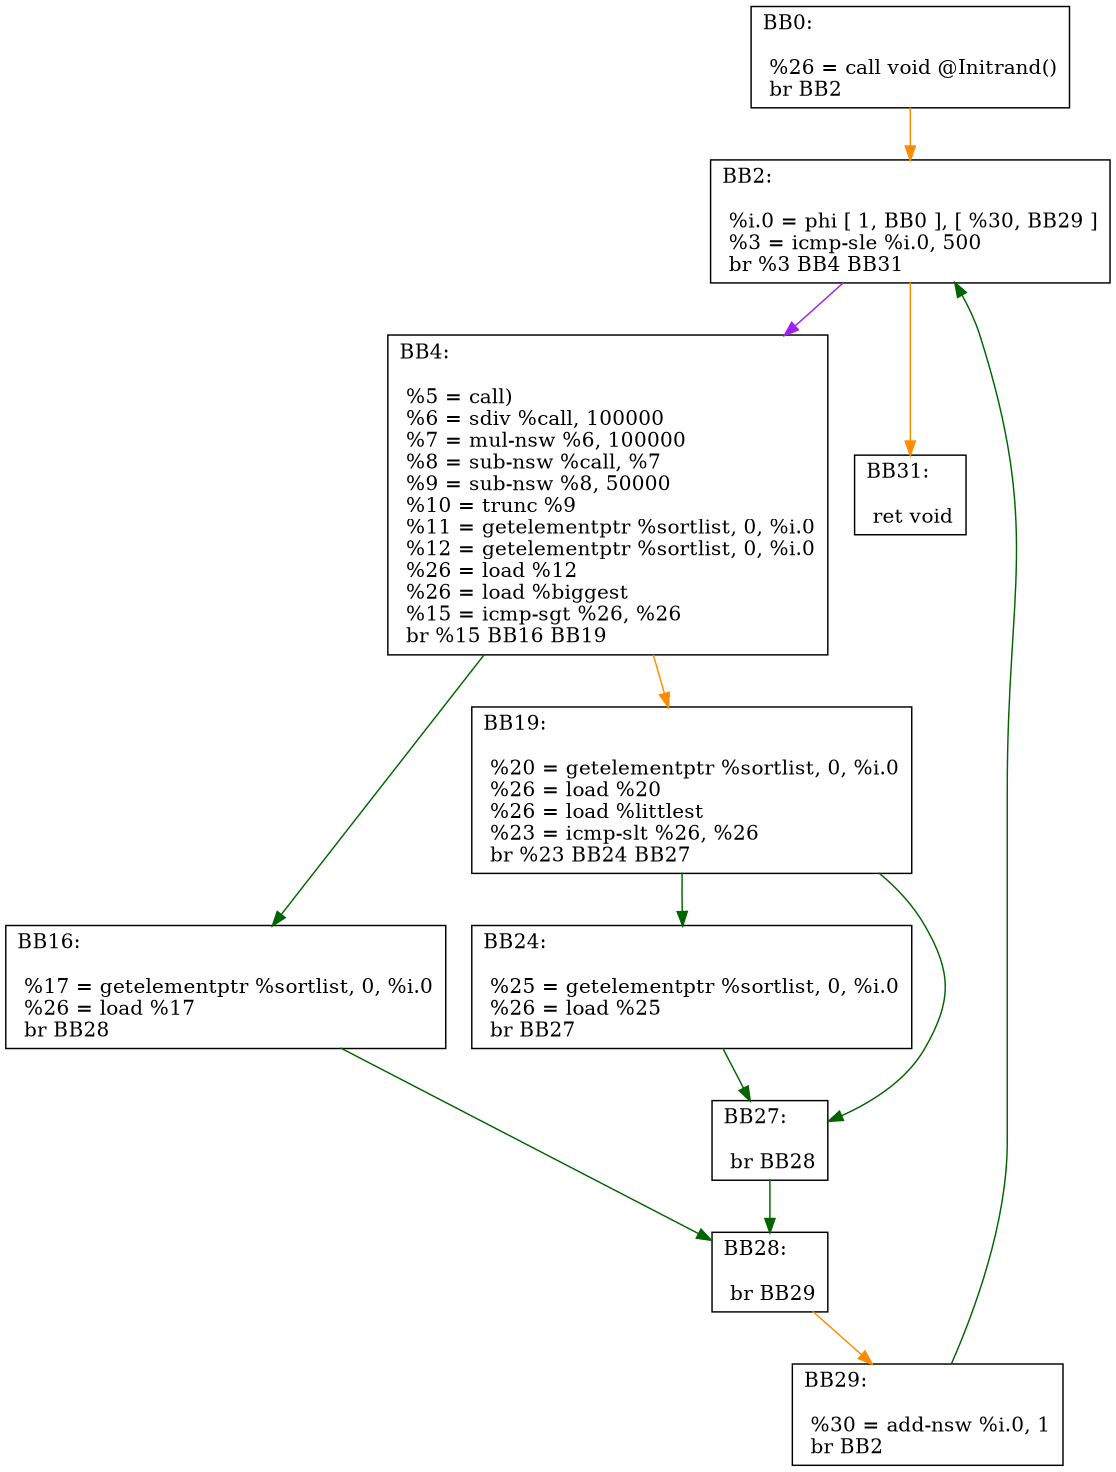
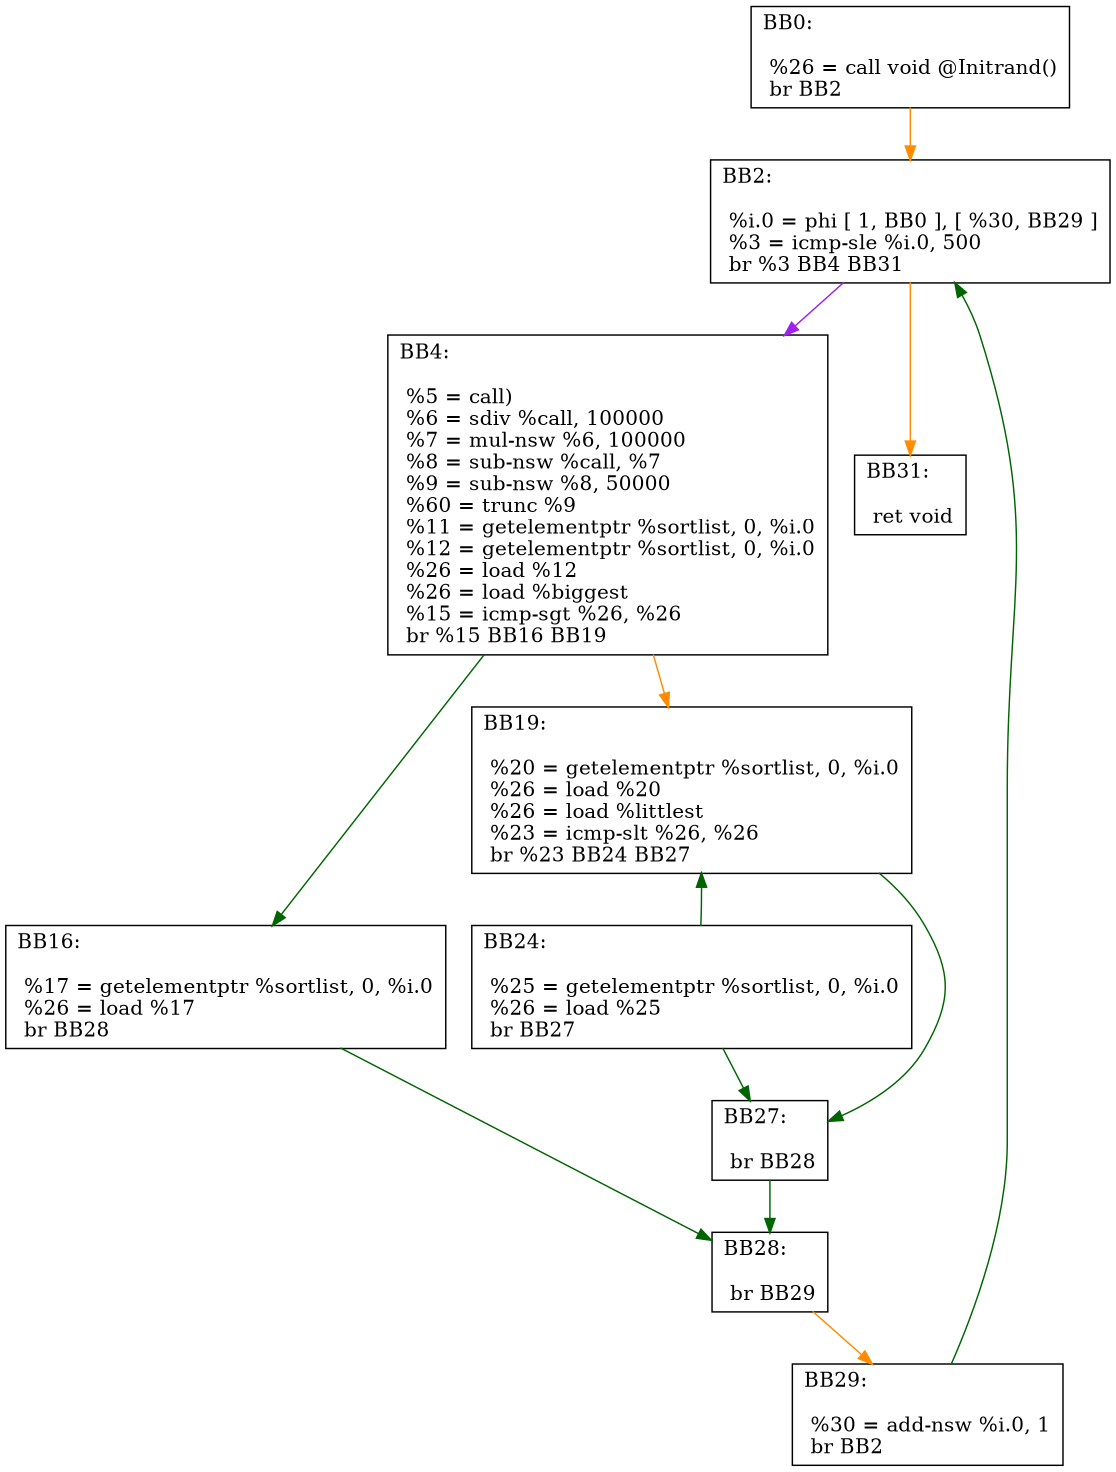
node "BB4:": text "%10 = trunc %9" -> "%60 = trunc %9"
edge "BB19:" -> "BB24:": reversed
